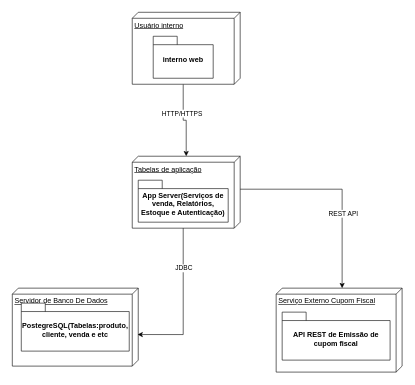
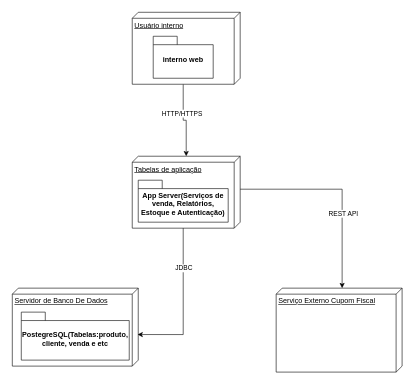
node "PostegreSQL(Tabelas:produto, cliente, venda e etc": moved (75, 327) -> (75, 336)
node "API REST de Emissão de cupom fiscal": removed
